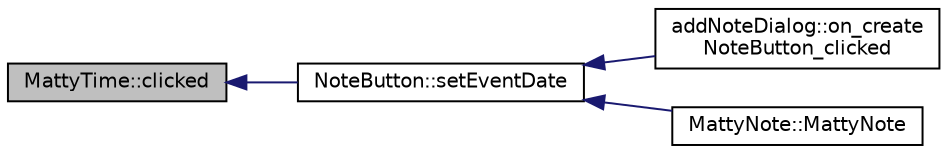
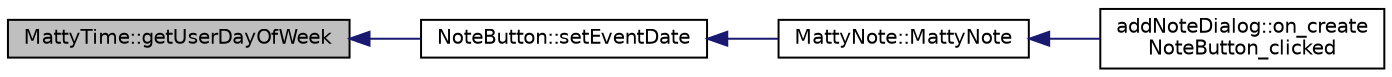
edge "addNoteDialog::on_create NoteButton_clicked" -> "NoteButton::setEventDate": now "addNoteDialog::on_create NoteButton_clicked" -> "MattyNote::MattyNote"
node "MattyTime::clicked": label "MattyTime::clicked" -> "MattyTime::getUserDayOfWeek"
